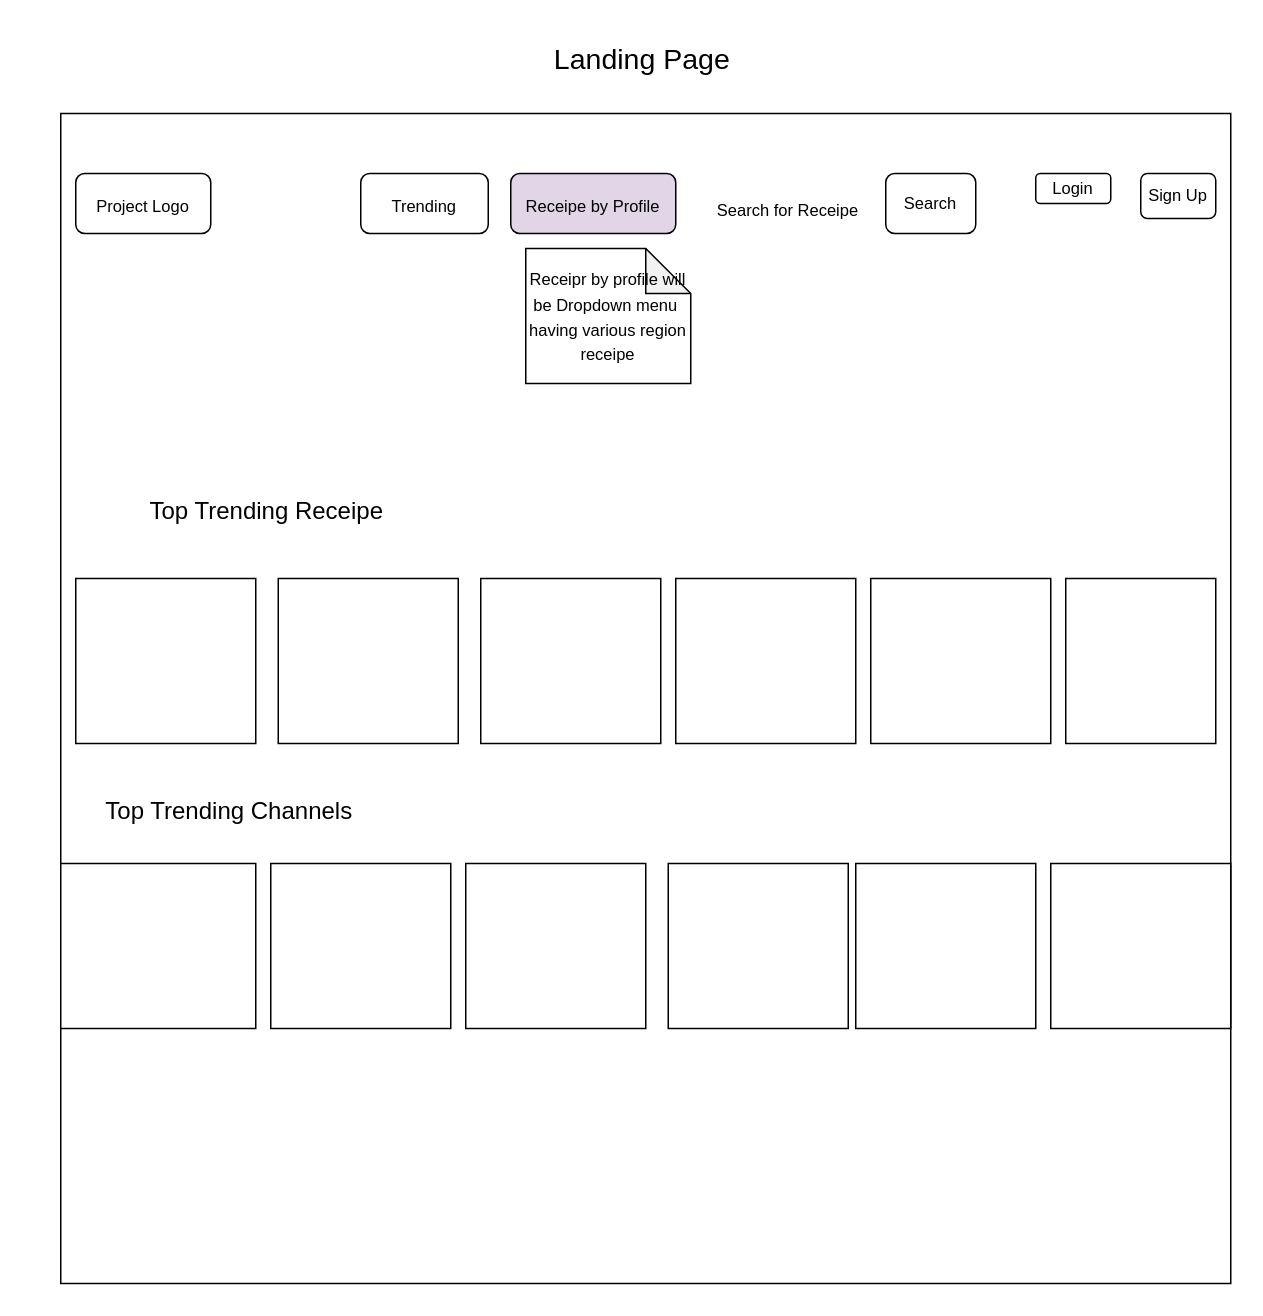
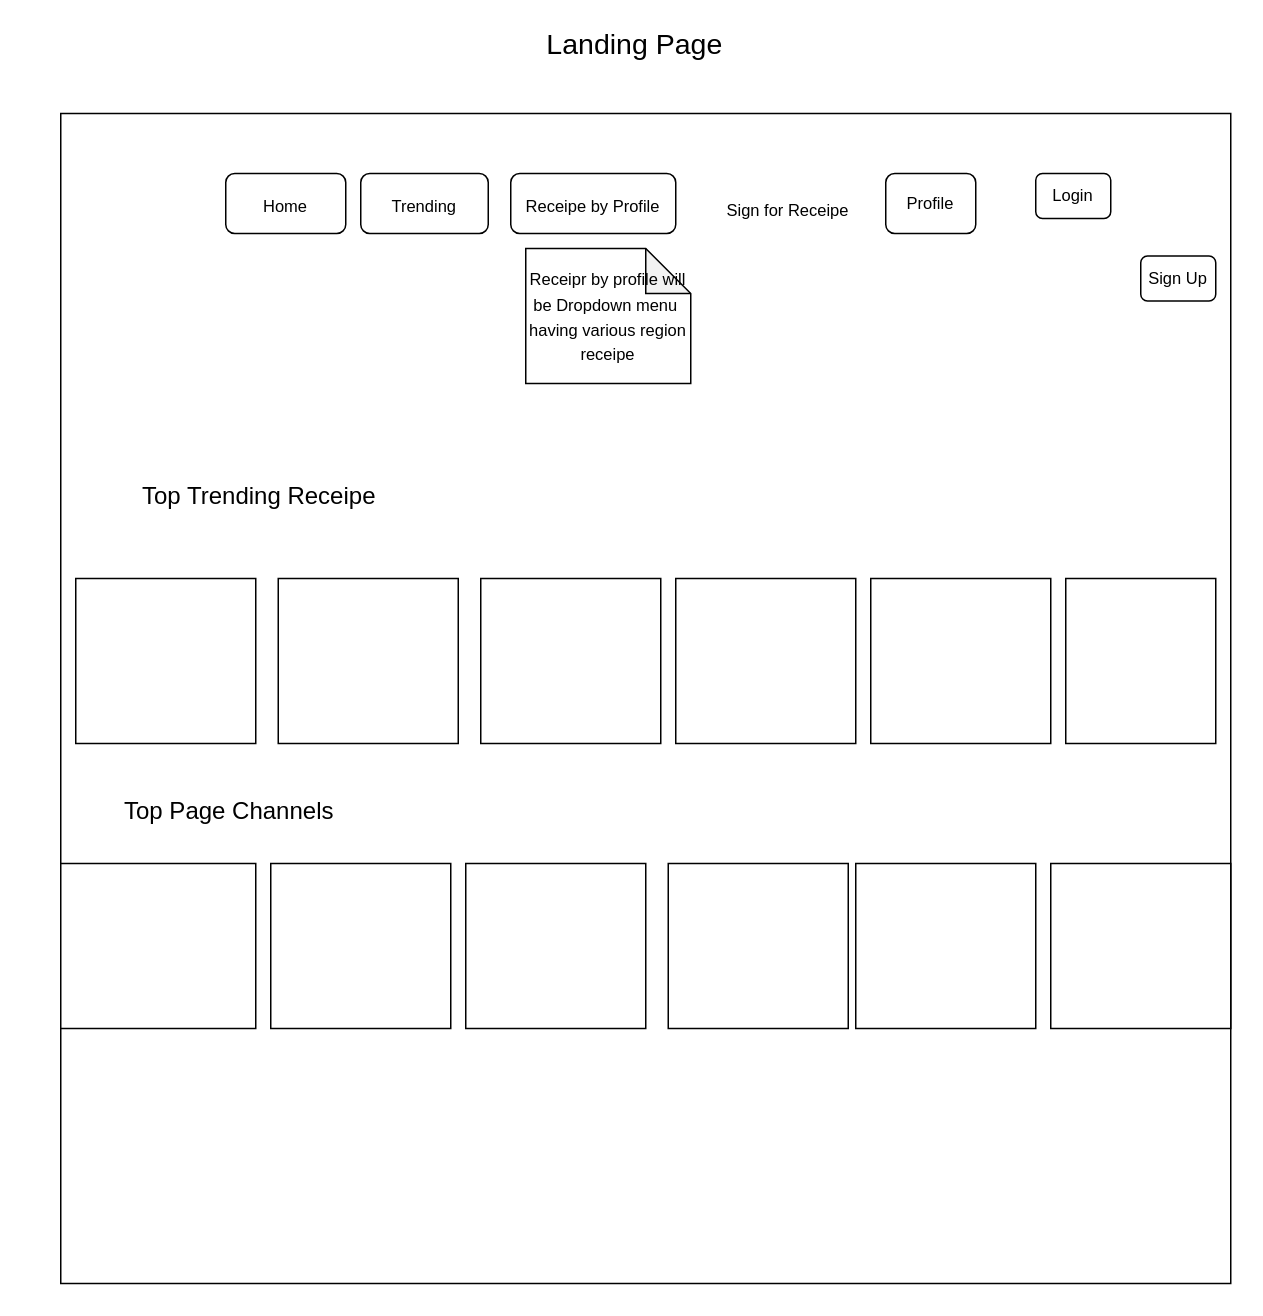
node "Landing Page": moved (646, 61) -> (638, 46)
node "Login": size 75x30 -> 75x45
node "Sign Up": moved (1178, 196) -> (1178, 278)
node "Project Logo": removed
node "Home": added
node "Receipe by Profile": fillcolor #e1d5e7 -> #ffffff
node "Search": label "Search" -> "Profile"
node "Search for Receipe": label "Search for Receipe" -> "Sign for Receipe"
node "Top Trending Receipe": moved (267, 511) -> (260, 496)
node "Top Trending Channels": label "Top Trending Channels" -> "Top Page Channels"
